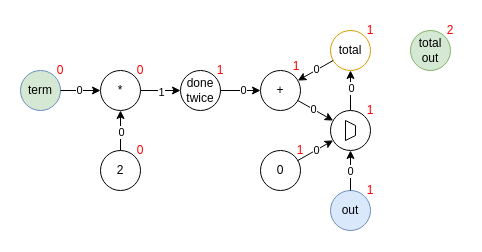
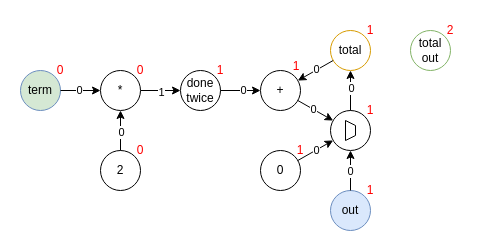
node "total out": fillcolor #d5e8d4 -> #ffffff
